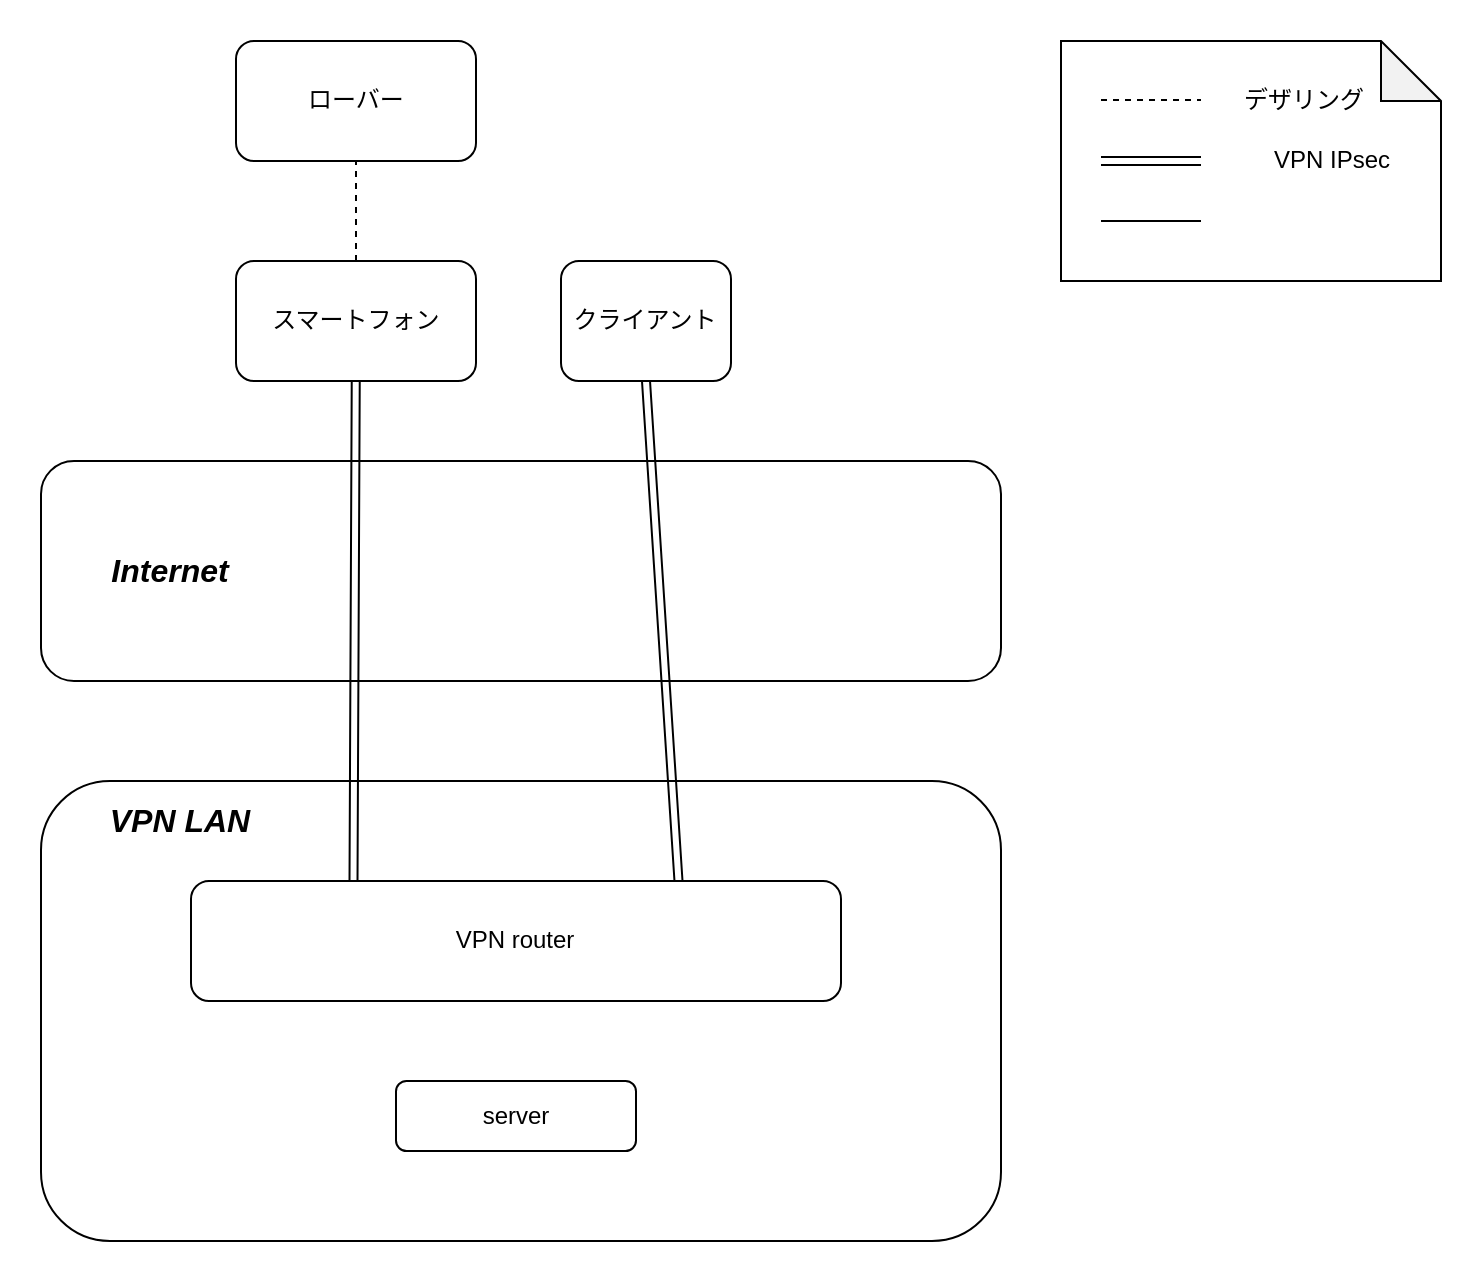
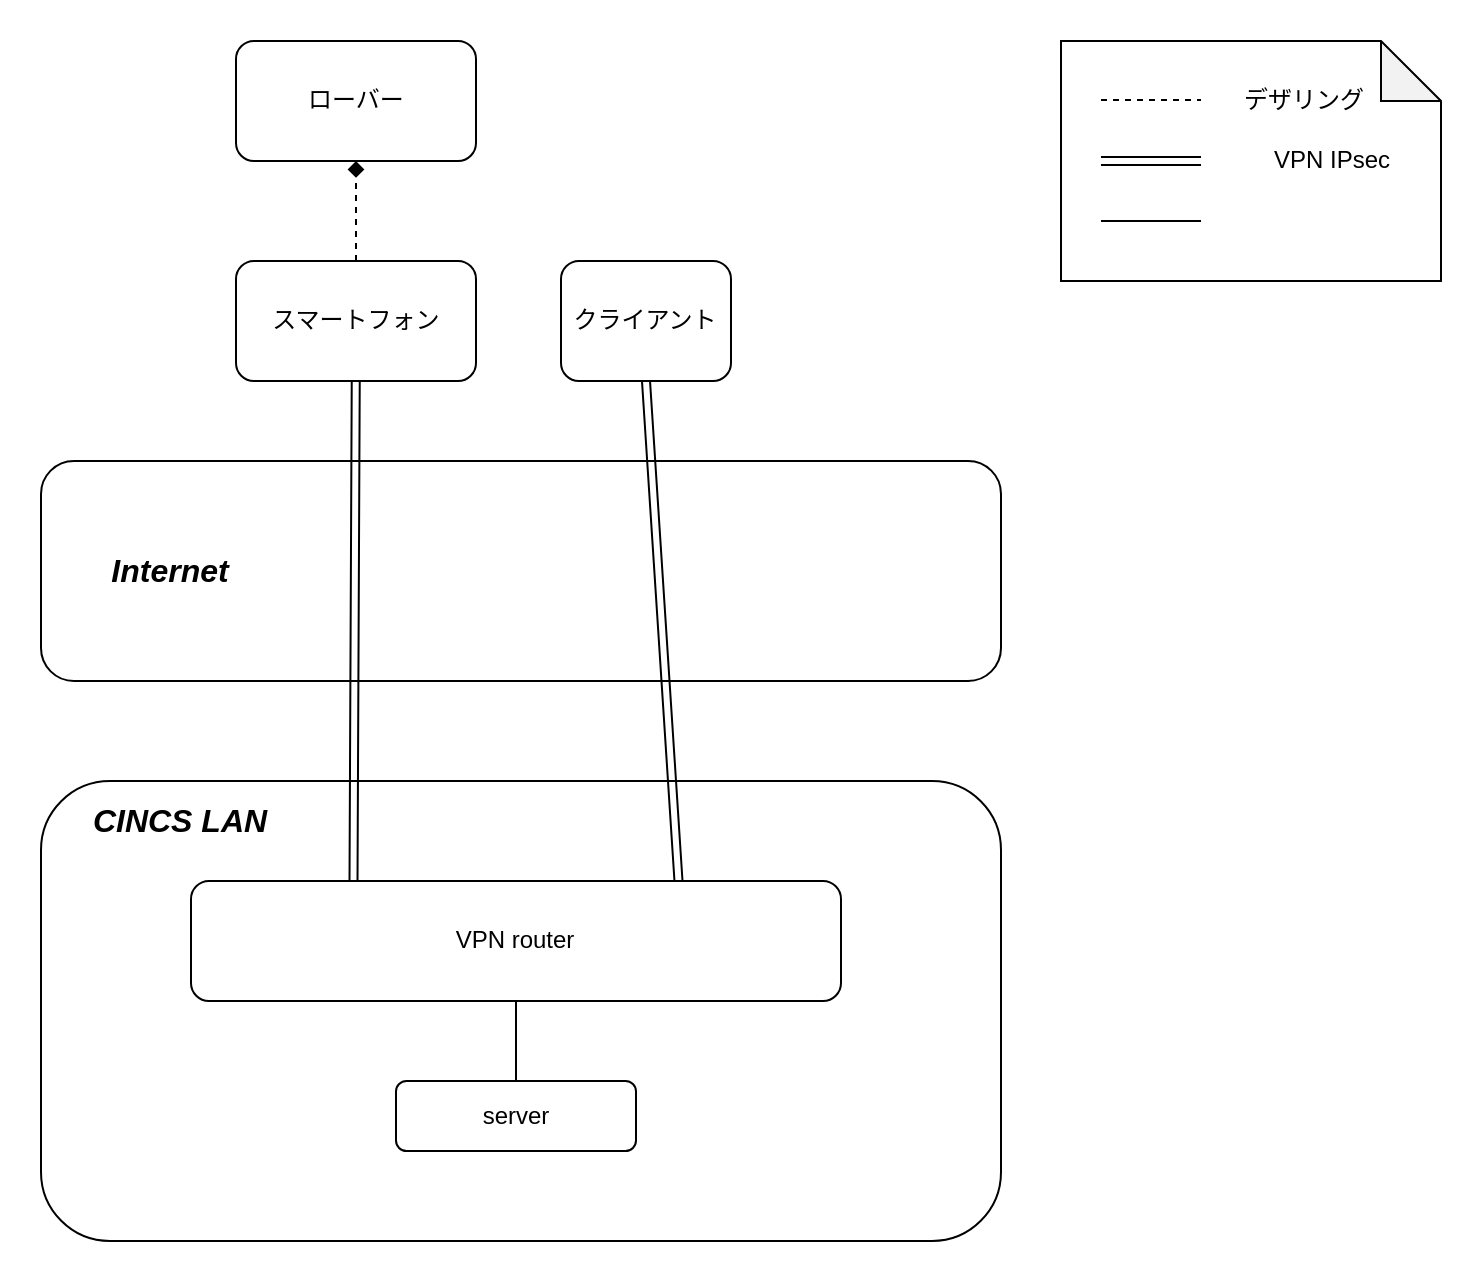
edge "ローバー" -- "スマートフォン": arrowhead none -> diamond
node "VPN LAN": label "VPN LAN" -> "CINCS LAN"
edge "VPN router" -- "server": added
